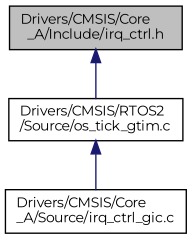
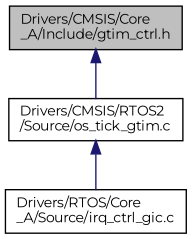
node "Drivers/CMSIS/Core _A/Include/irq_ctrl.h": label "Drivers/CMSIS/Core _A/Include/irq_ctrl.h" -> "Drivers/CMSIS/Core _A/Include/gtim_ctrl.h"
node "Drivers/CMSIS/Core _A/Source/irq_ctrl_gic.c": label "Drivers/CMSIS/Core _A/Source/irq_ctrl_gic.c" -> "Drivers/RTOS/Core _A/Source/irq_ctrl_gic.c"
